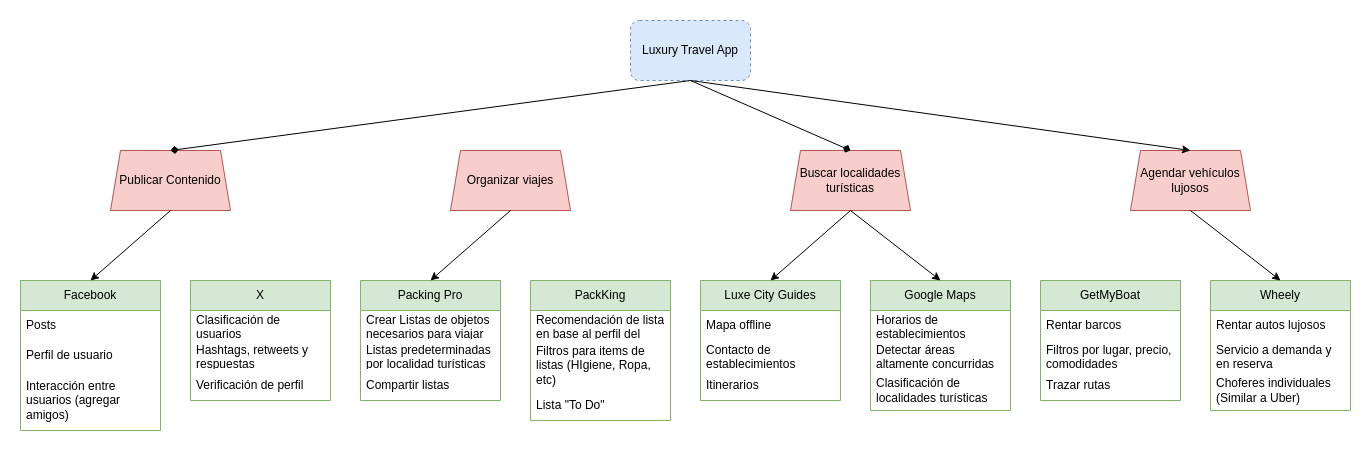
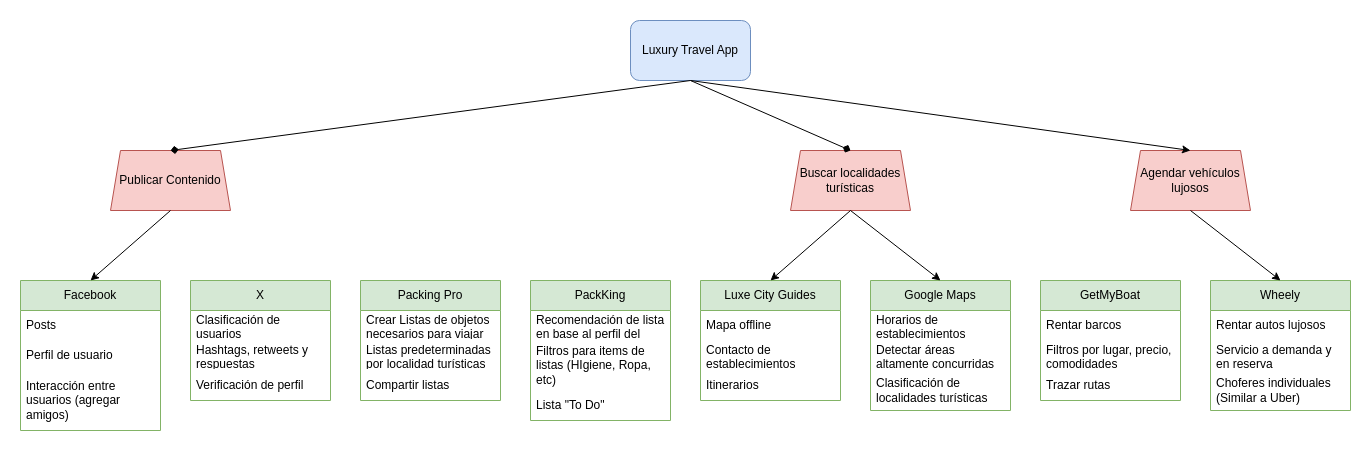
node "Luxury Travel App": style dashed -> solid
node "Organizar viajes": removed
edge "Organizar viajes" -> "Packing Pro": removed
